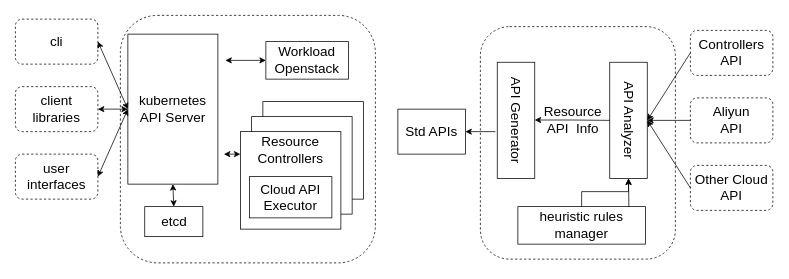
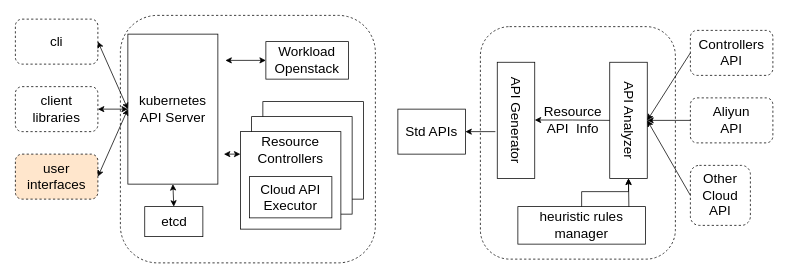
node "user interfaces": fillcolor #ffffff -> #ffe6cc
node "Other Cloud API": size 83x45 -> 60x60
